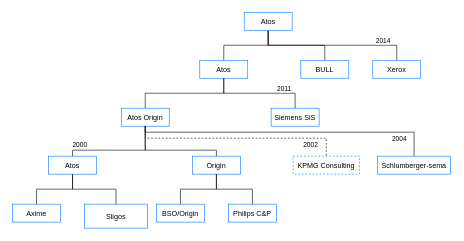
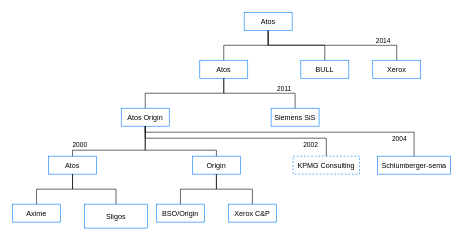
edge "Atos Origin" -- "KPMG Consulting": style dashed -> solid
node "Philips C&P": label "Philips C&P" -> "Xerox C&P"
